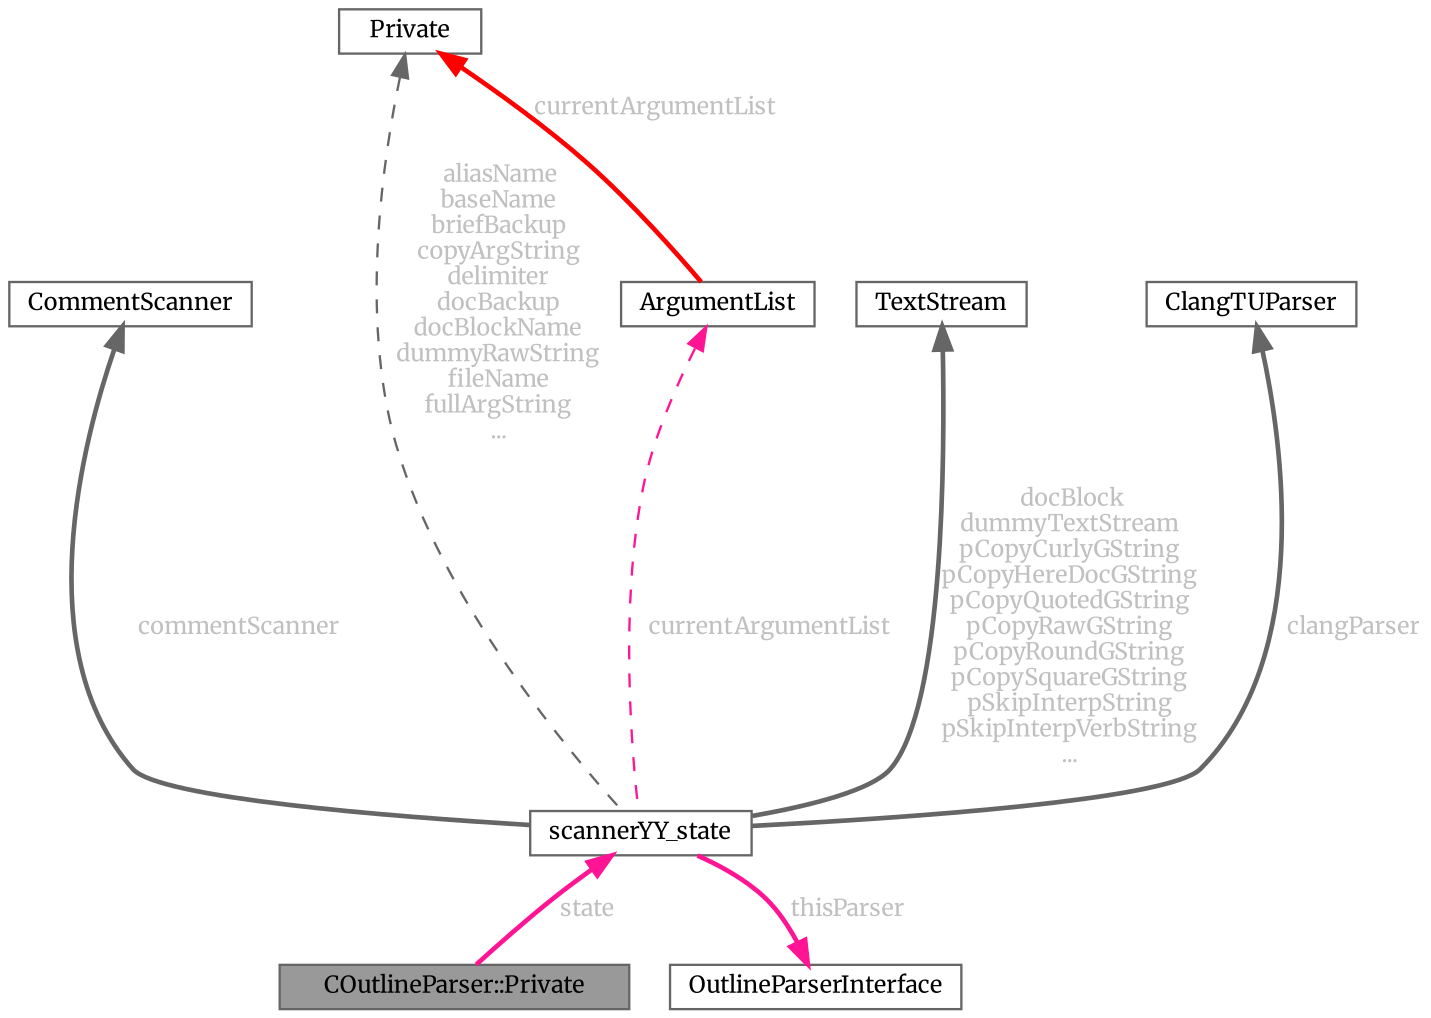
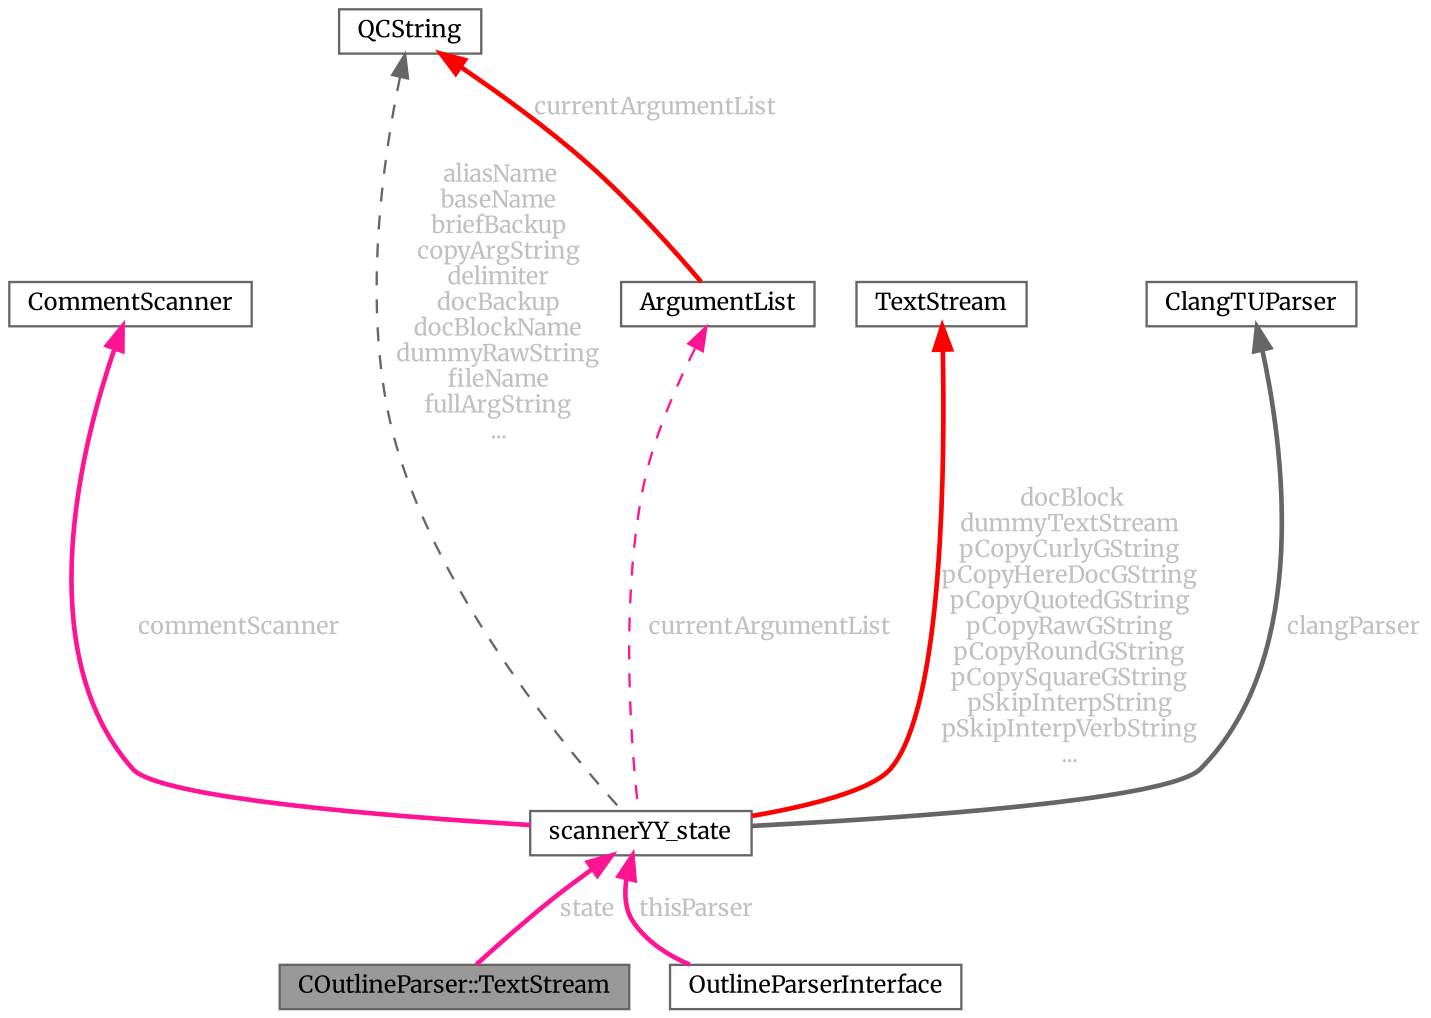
node "Private": label "Private" -> "QCString"
edge "scannerYY_state" -> "TextStream": color gray40 -> red
edge "scannerYY_state" -> "CommentScanner": color gray40 -> deeppink
edge "scannerYY_state" -> "OutlineParserInterface": reversed
node "COutlineParser::Private": label "COutlineParser::Private" -> "COutlineParser::TextStream"
